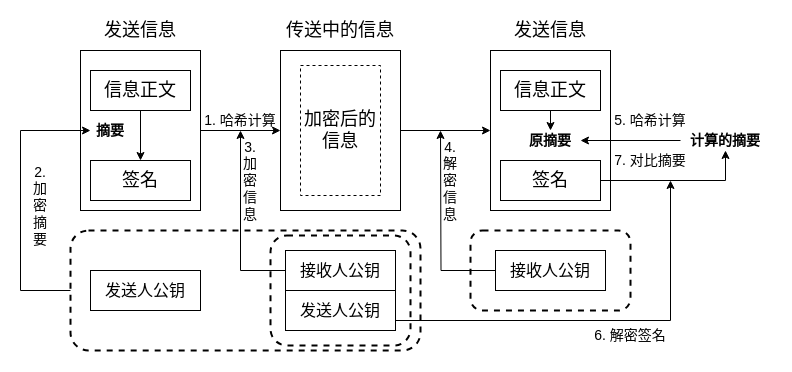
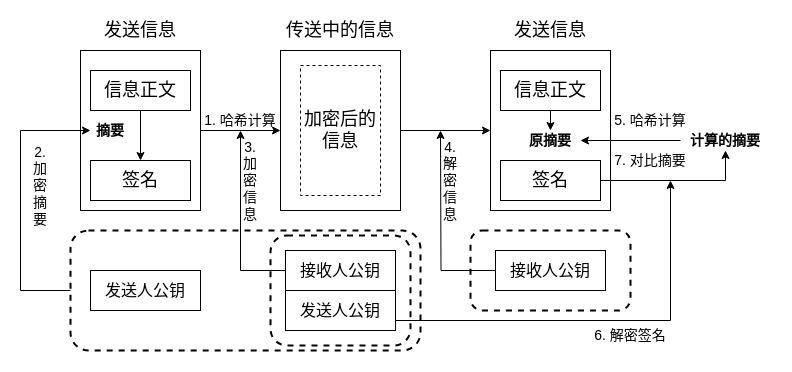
node "2. 加 密 摘 要": moved (41, 206) -> (41, 186)
